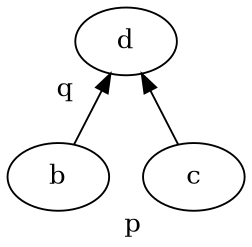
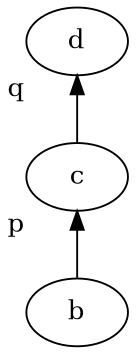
edge "b" -> "d q": now "b" -> "c p"
